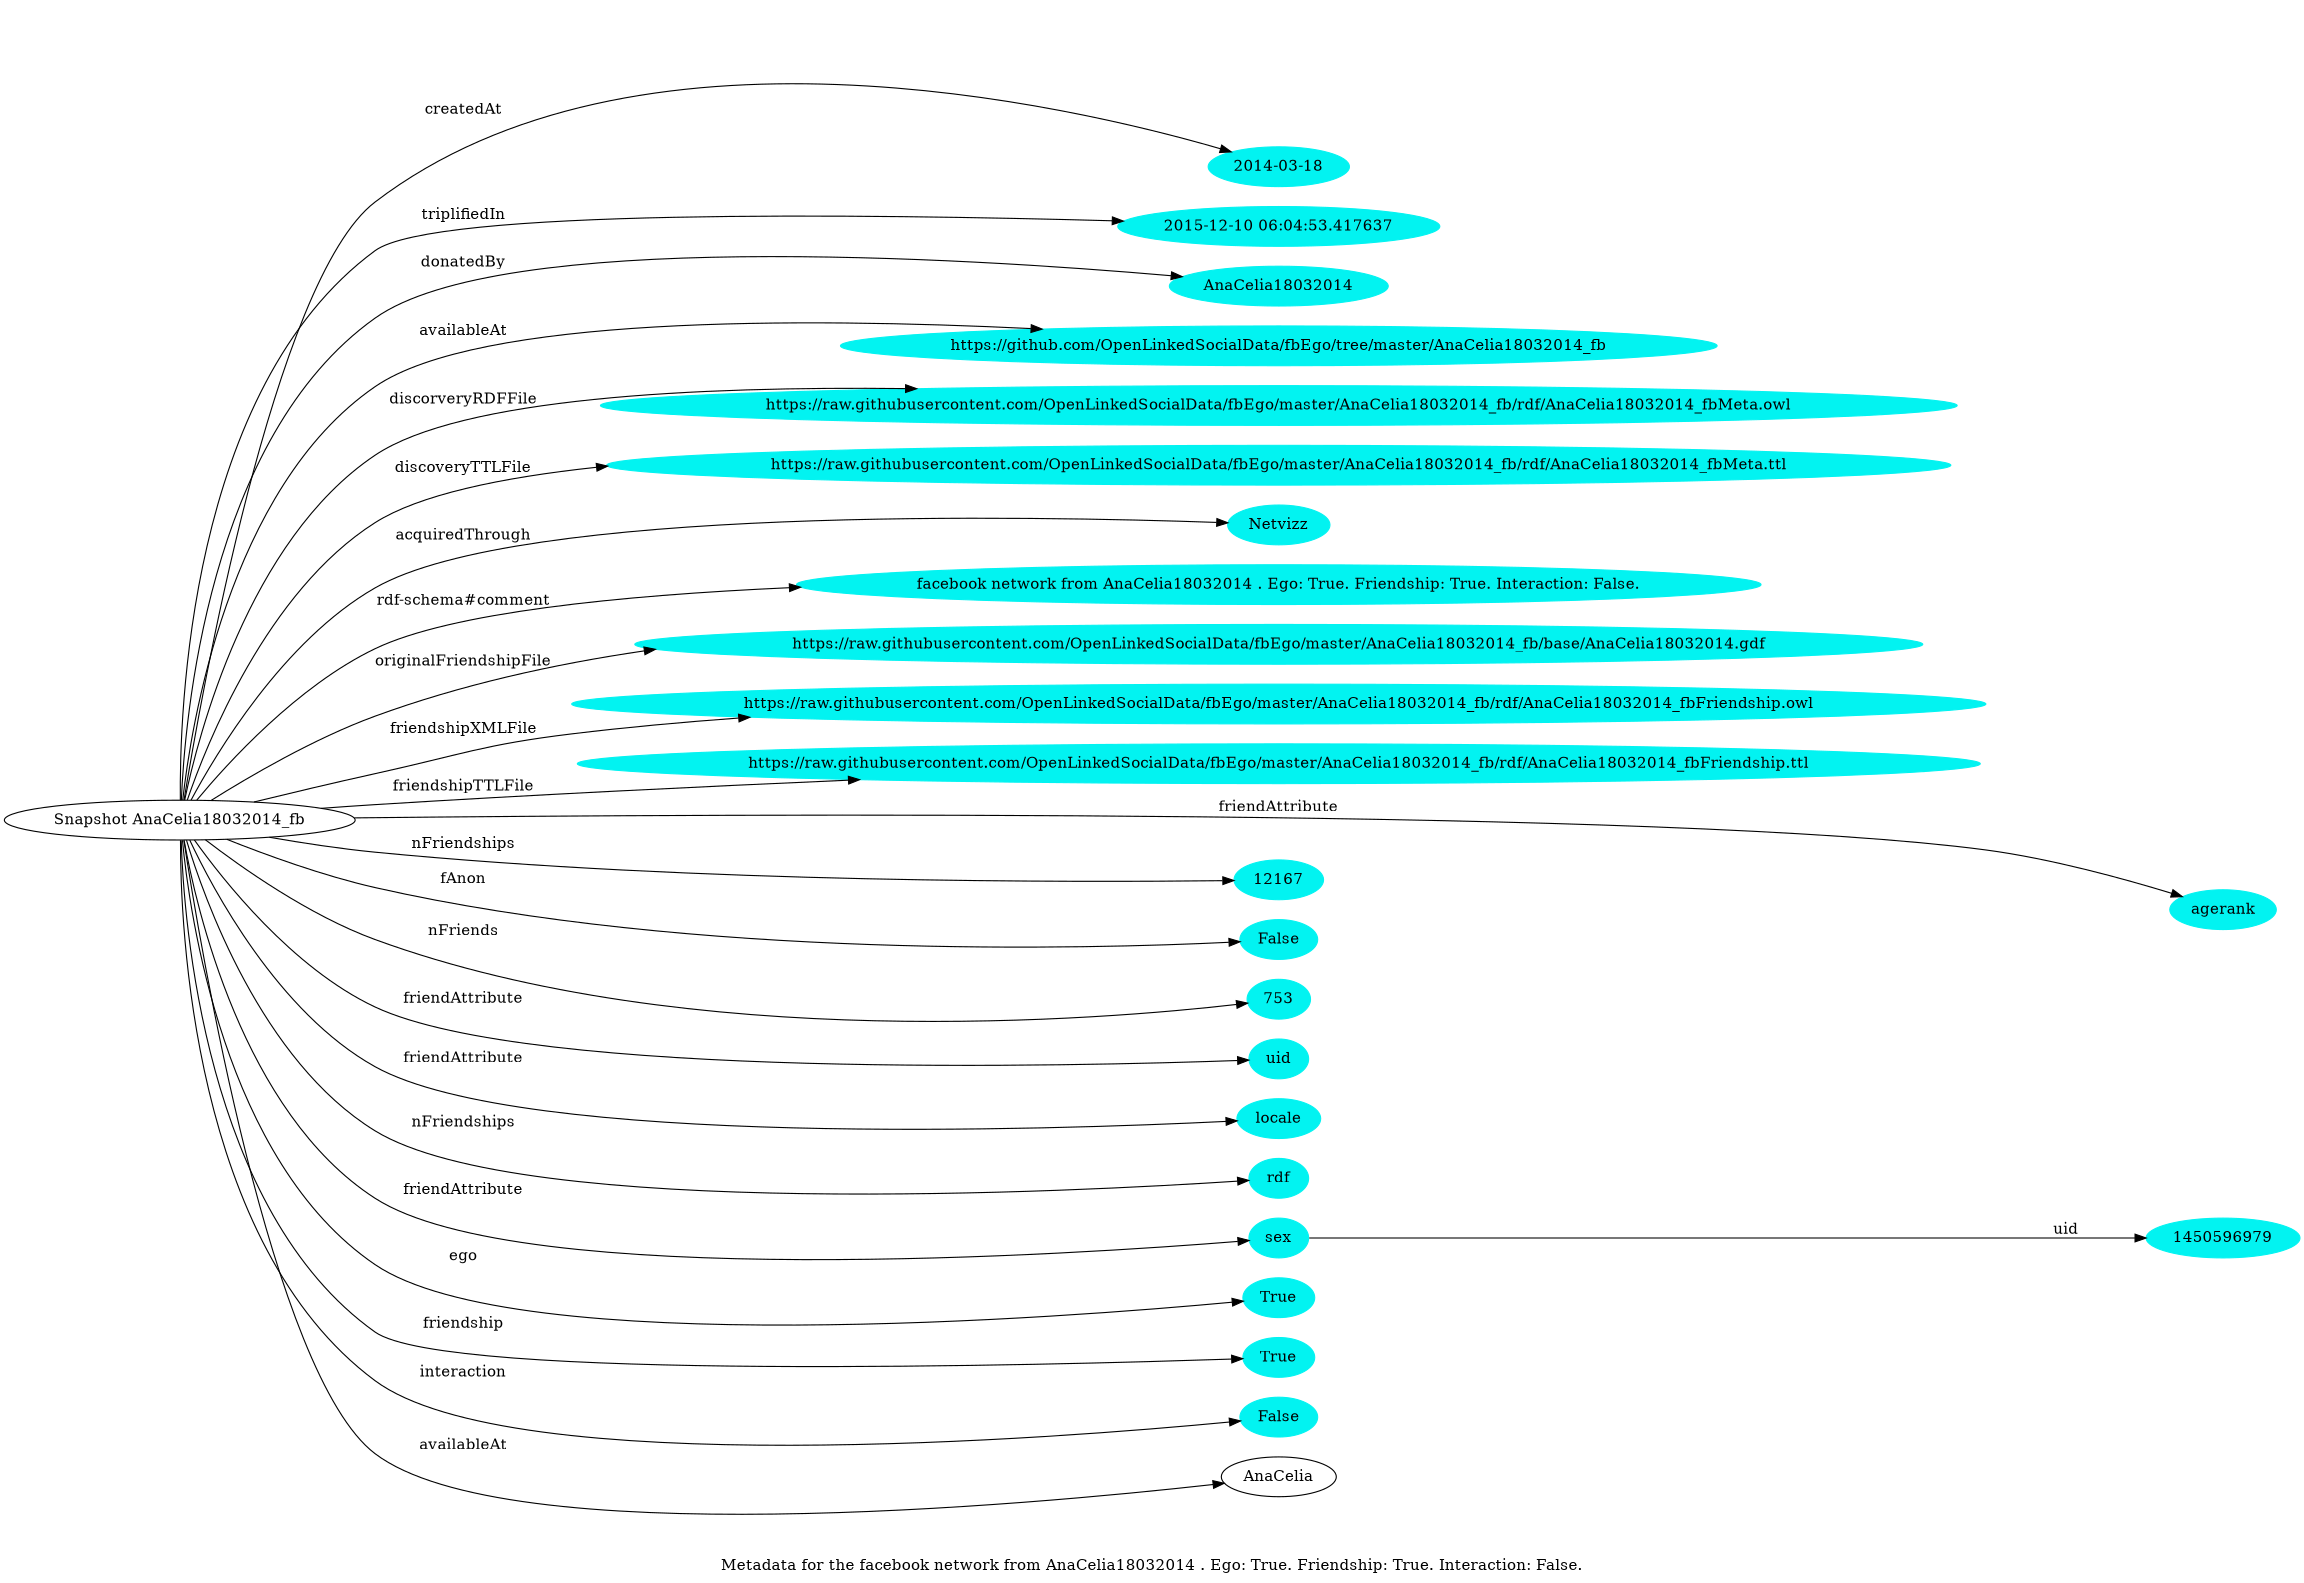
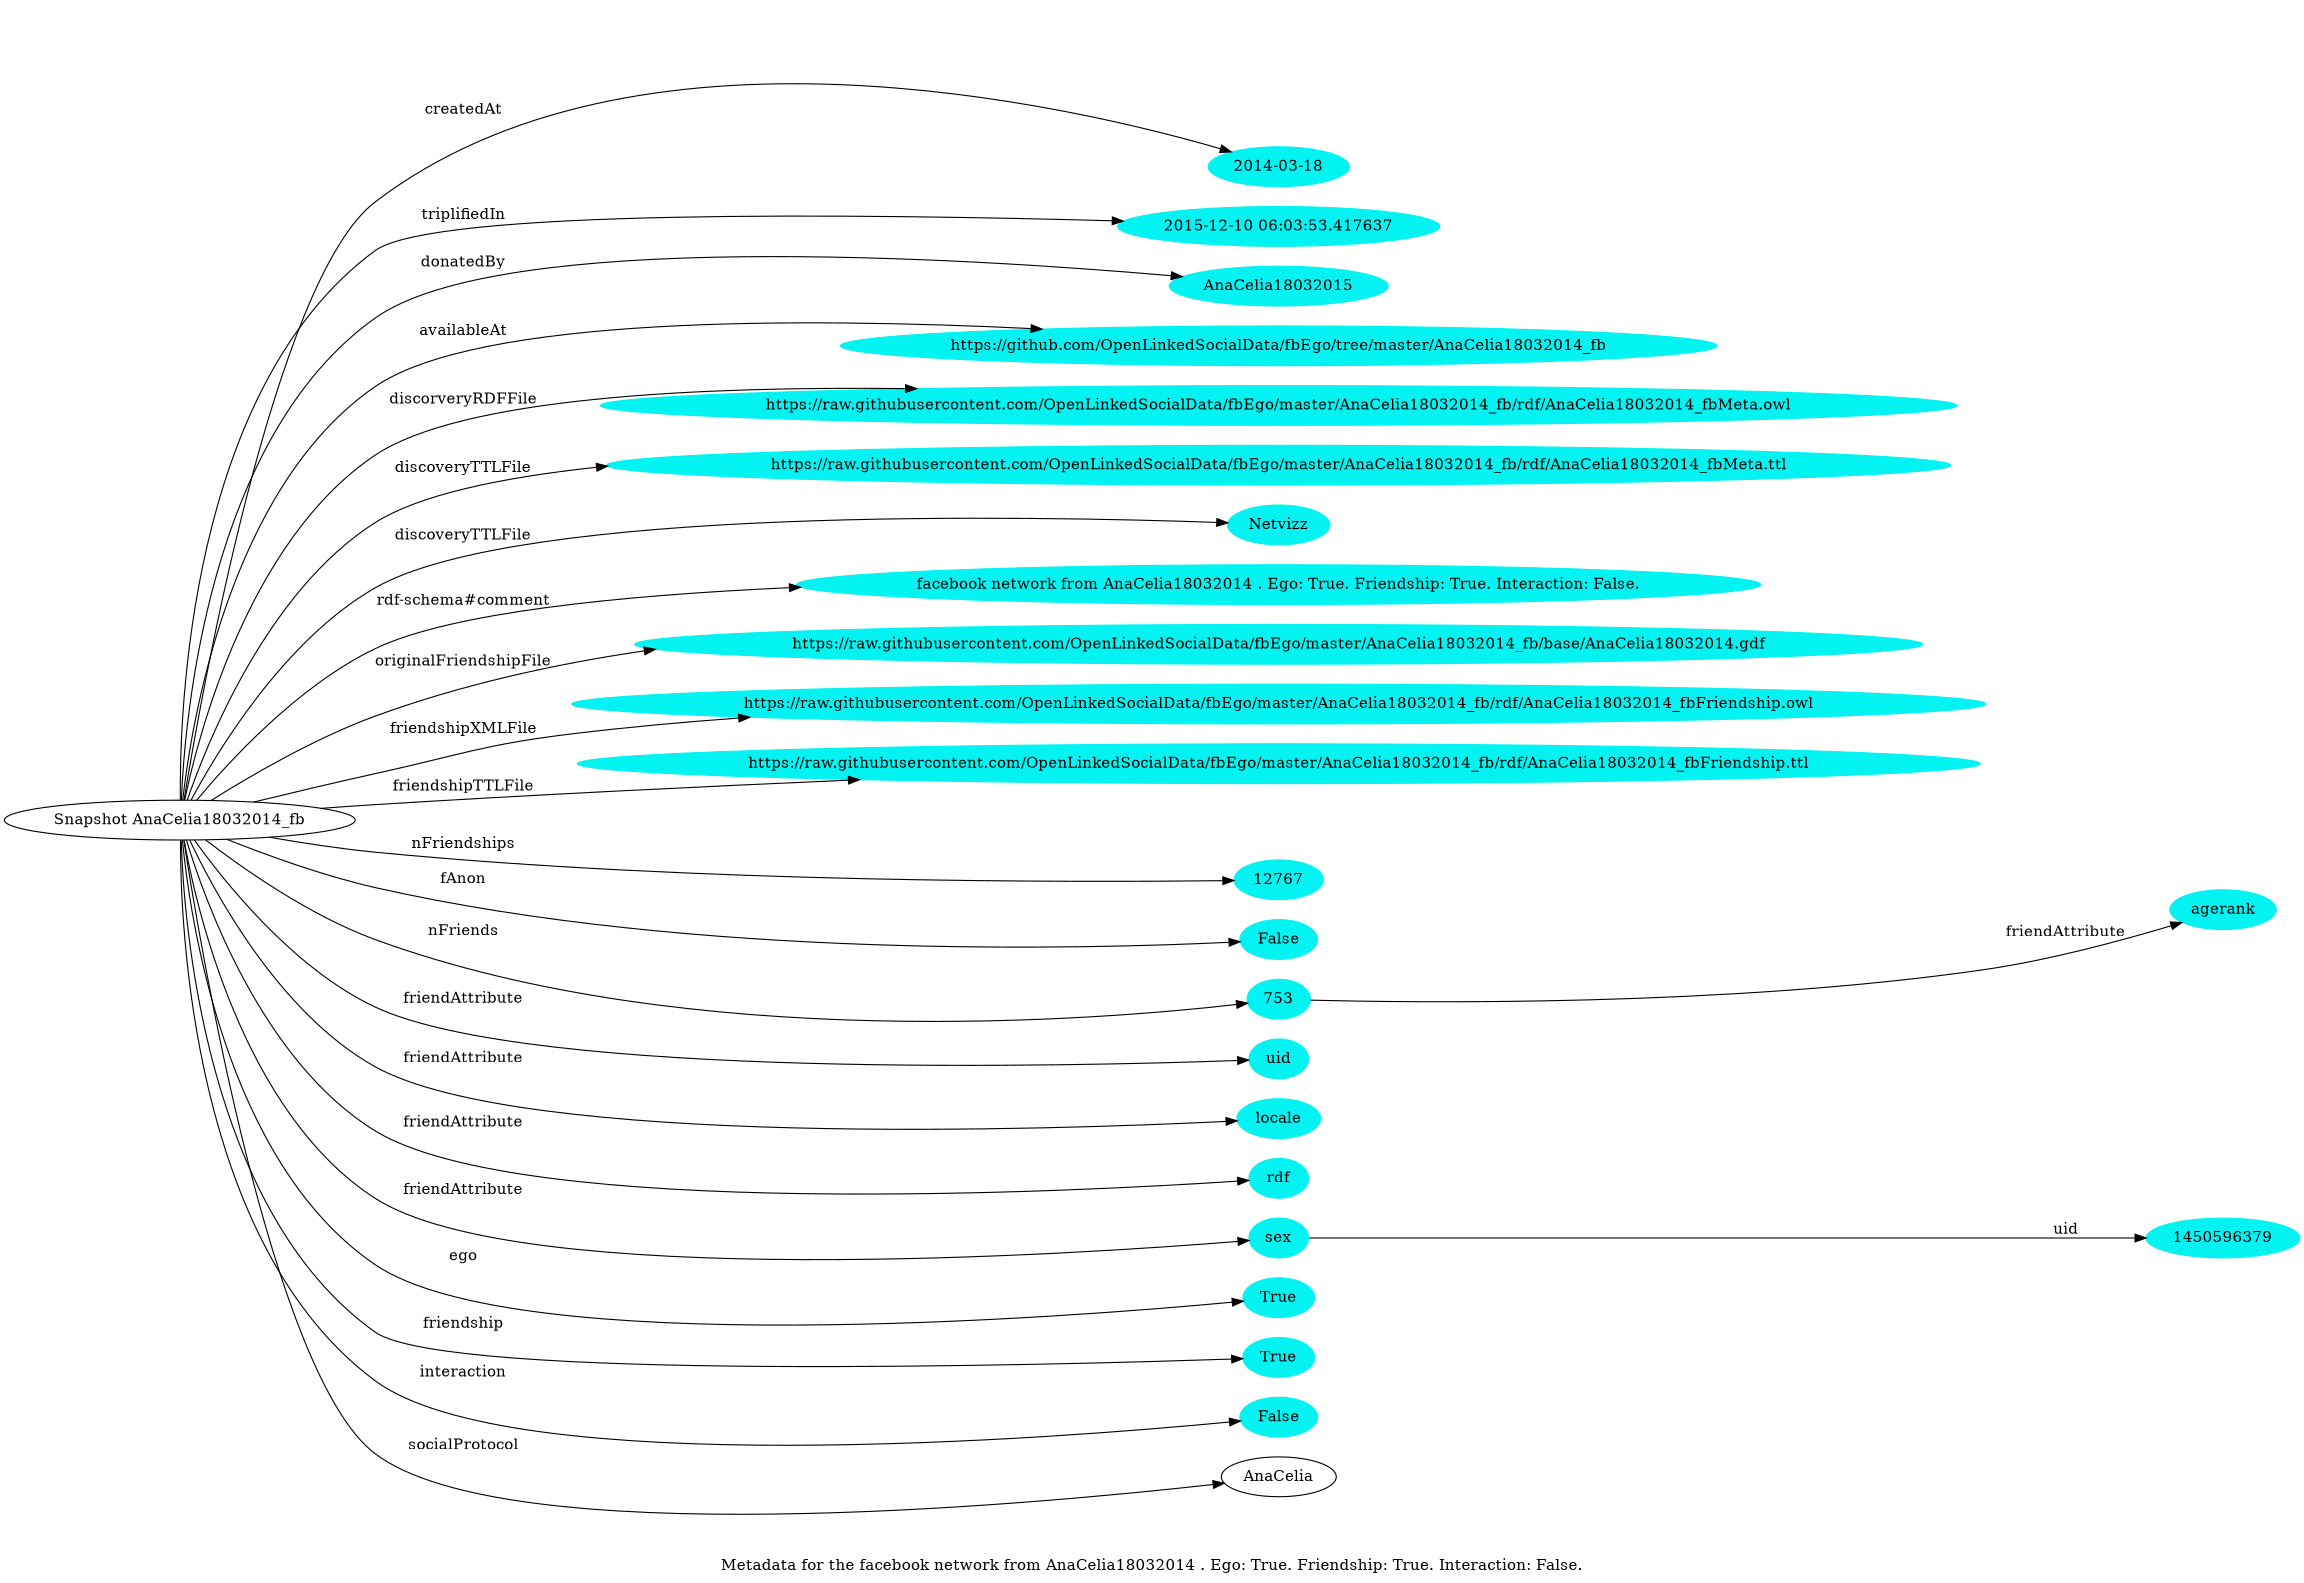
node "2015-12-10 06:04:53.417637": label "2015-12-10 06:04:53.417637" -> "2015-12-10 06:03:53.417637"
node "AnaCelia18032014": label "AnaCelia18032014" -> "AnaCelia18032015"
edge "Snapshot AnaCelia18032014_fb" -> "Netvizz": label "acquiredThrough" -> "discoveryTTLFile"
edge "Snapshot AnaCelia18032014_fb" -> "agerank": now "753" -> "agerank"
node "12167": label "12167" -> "12767"
edge "Snapshot AnaCelia18032014_fb" -> "rdf": label "nFriendships" -> "friendAttribute"
node "1450596979": label "1450596979" -> "1450596379"
edge "Snapshot AnaCelia18032014_fb" -> "AnaCelia": label "availableAt" -> "socialProtocol"
